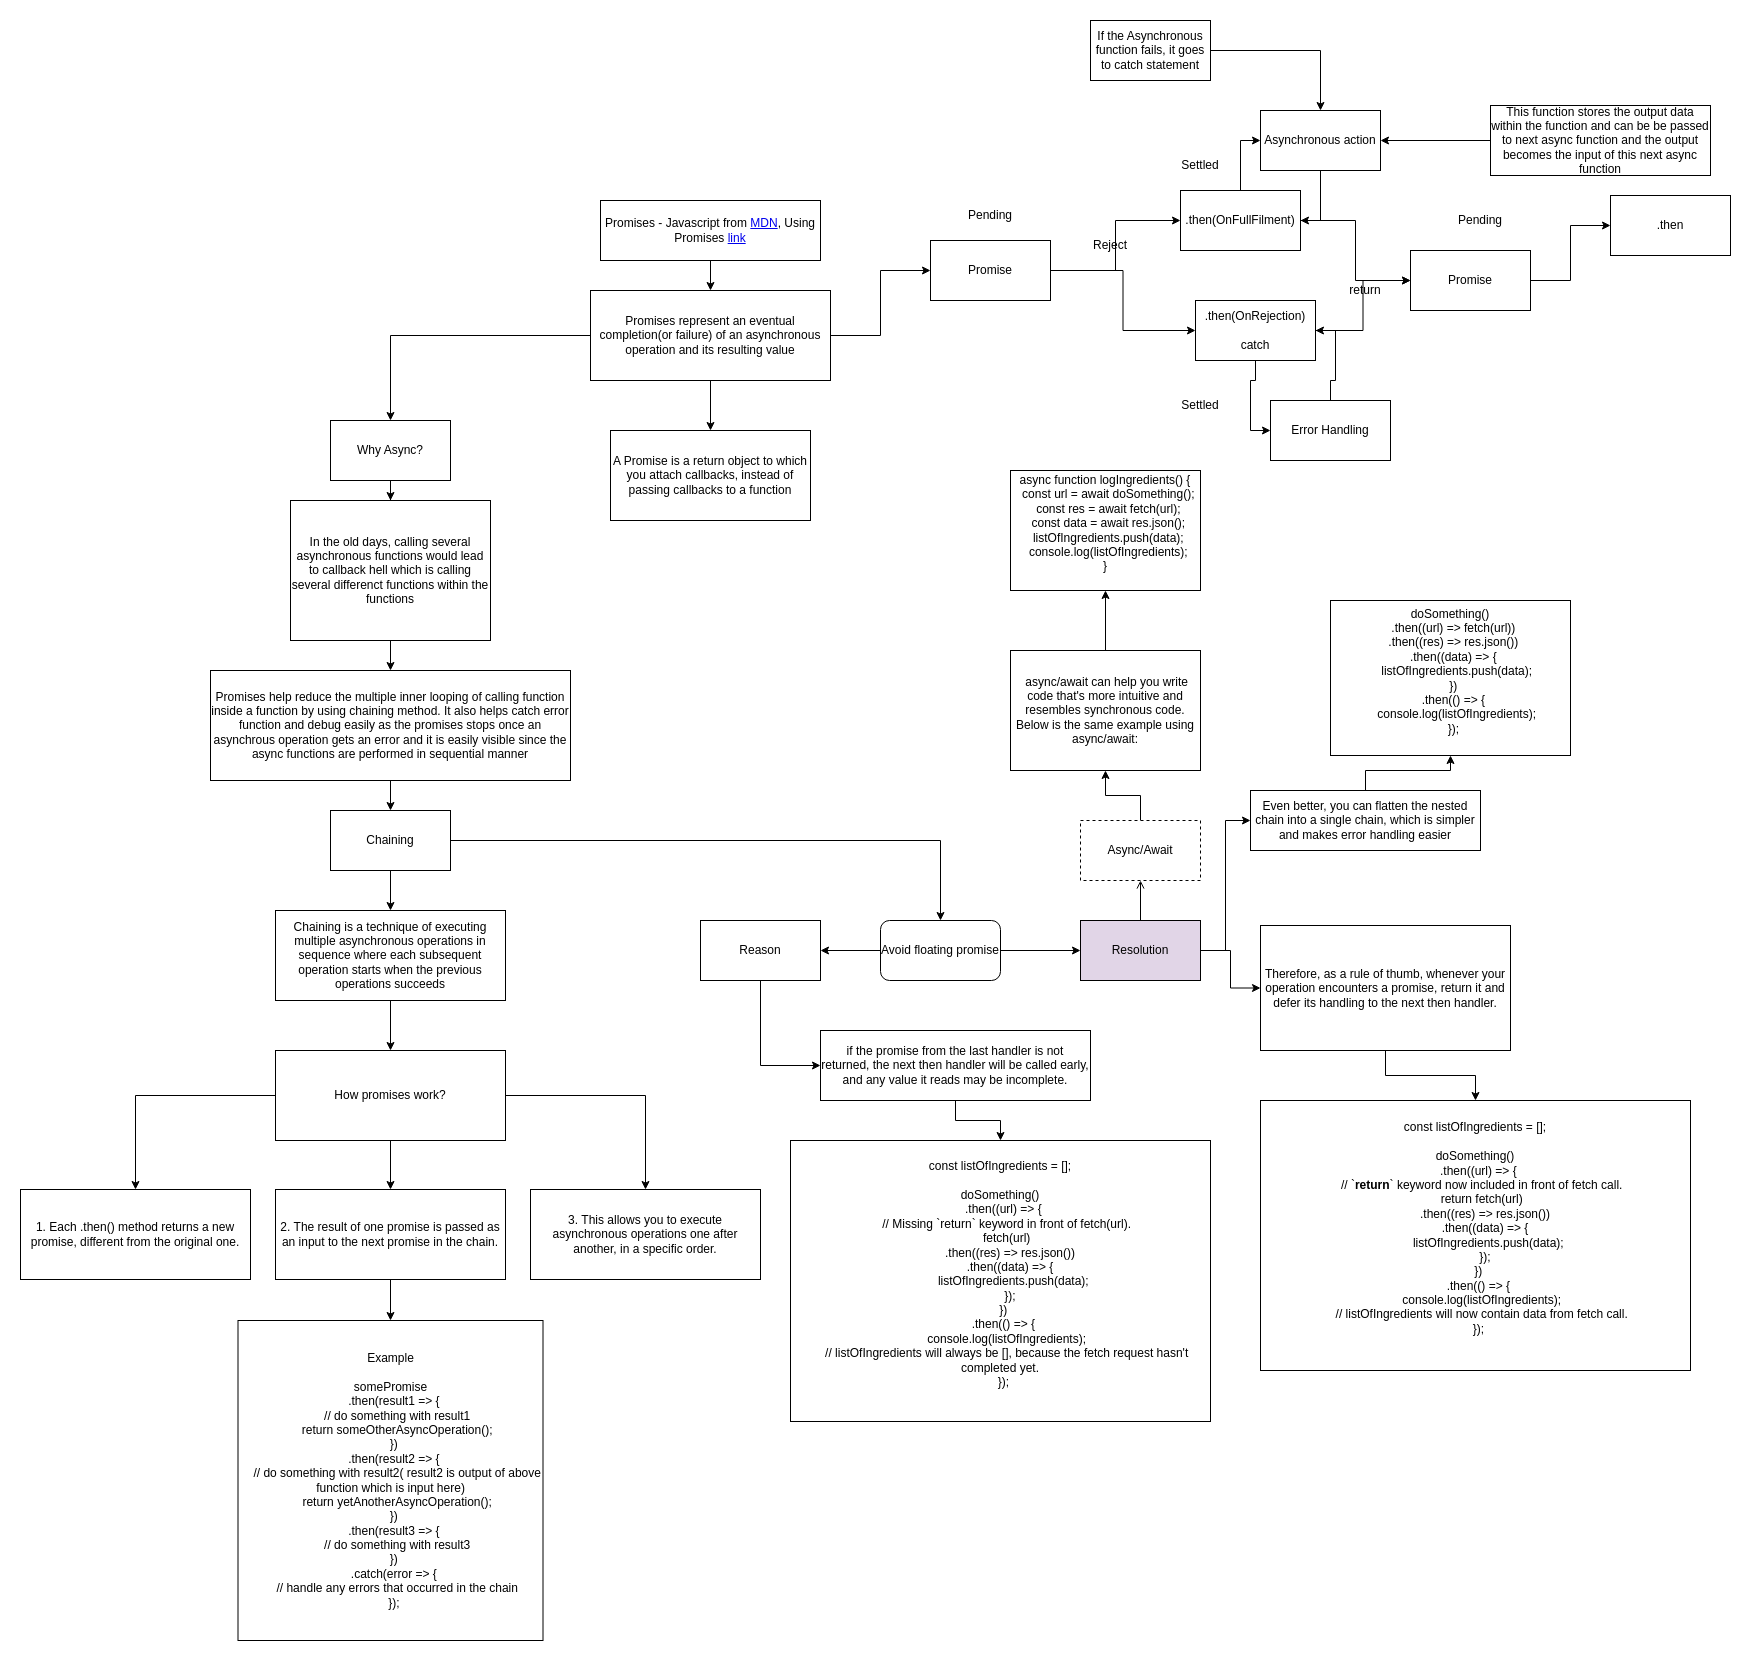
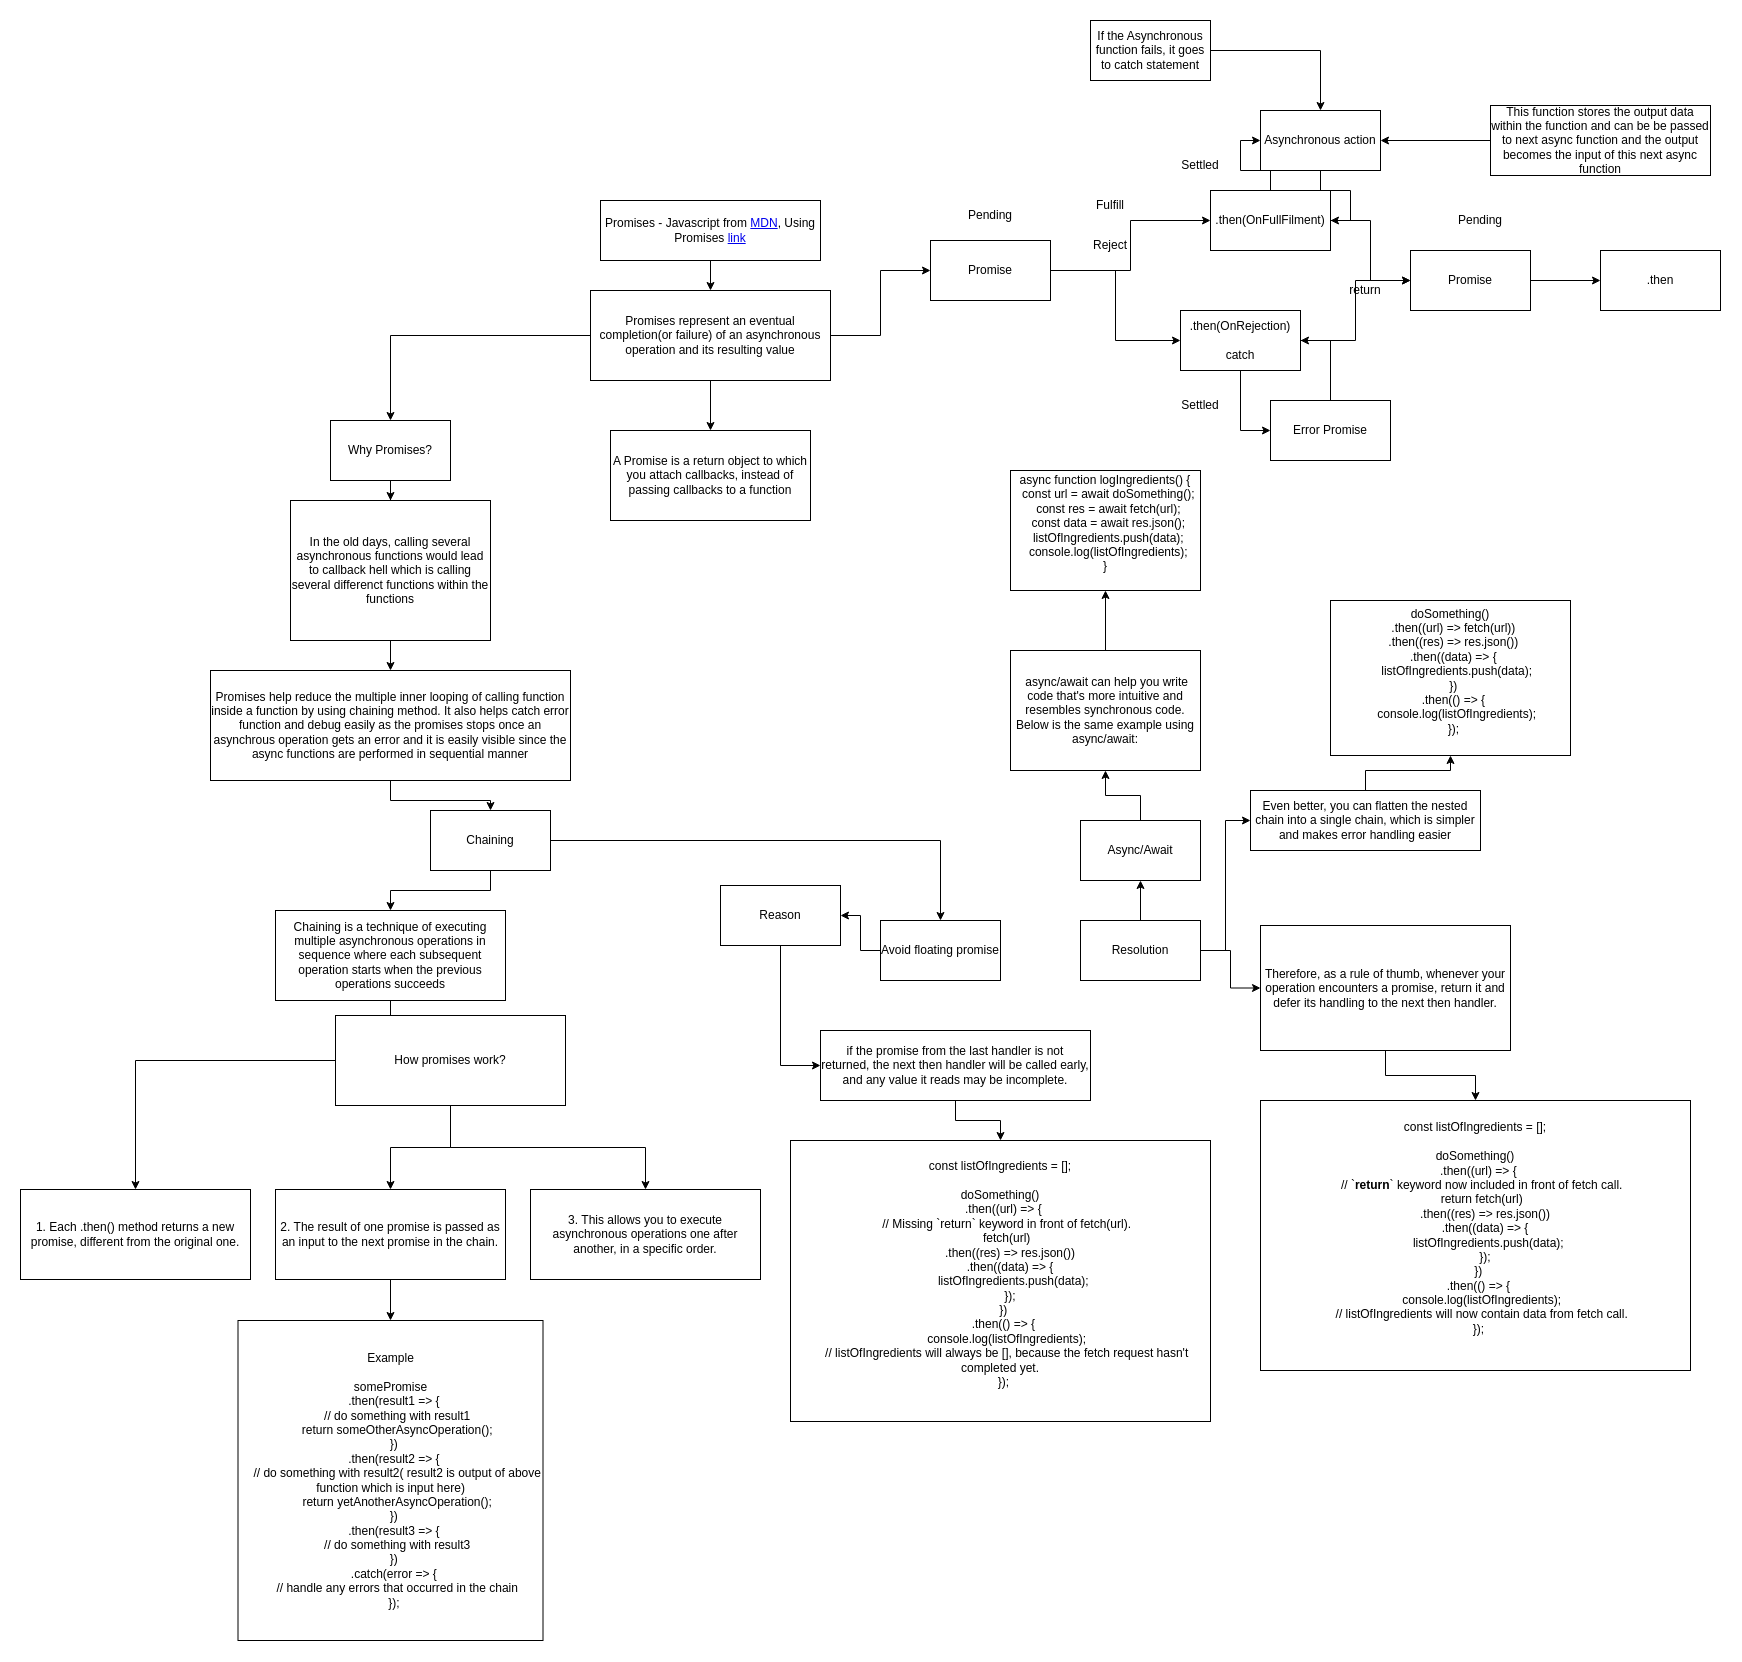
node "Fulfill": added
node ".then(OnFullFilment)": moved (1241, 221) -> (1271, 221)
node ".then": moved (1671, 226) -> (1661, 281)
node ".then(OnRejection) catch": moved (1256, 331) -> (1241, 341)
node "Error Handling": label "Error Handling" -> "Error Promise"
node "Why Async?": label "Why Async?" -> "Why Promises?"
node "Chaining": moved (391, 841) -> (491, 841)
node "Async/Await": style dashed -> solid
edge "Resolution" -> "Async/Await": arrowhead open -> classic
node "Reason": moved (761, 951) -> (781, 916)
node "Avoid floating promise": shape rounded rectangle -> rectangle
edge "Avoid floating promise" -> "Resolution": removed
node "Resolution": fillcolor #e1d5e7 -> #ffffff
node "How promises work?": moved (391, 1096) -> (451, 1061)
